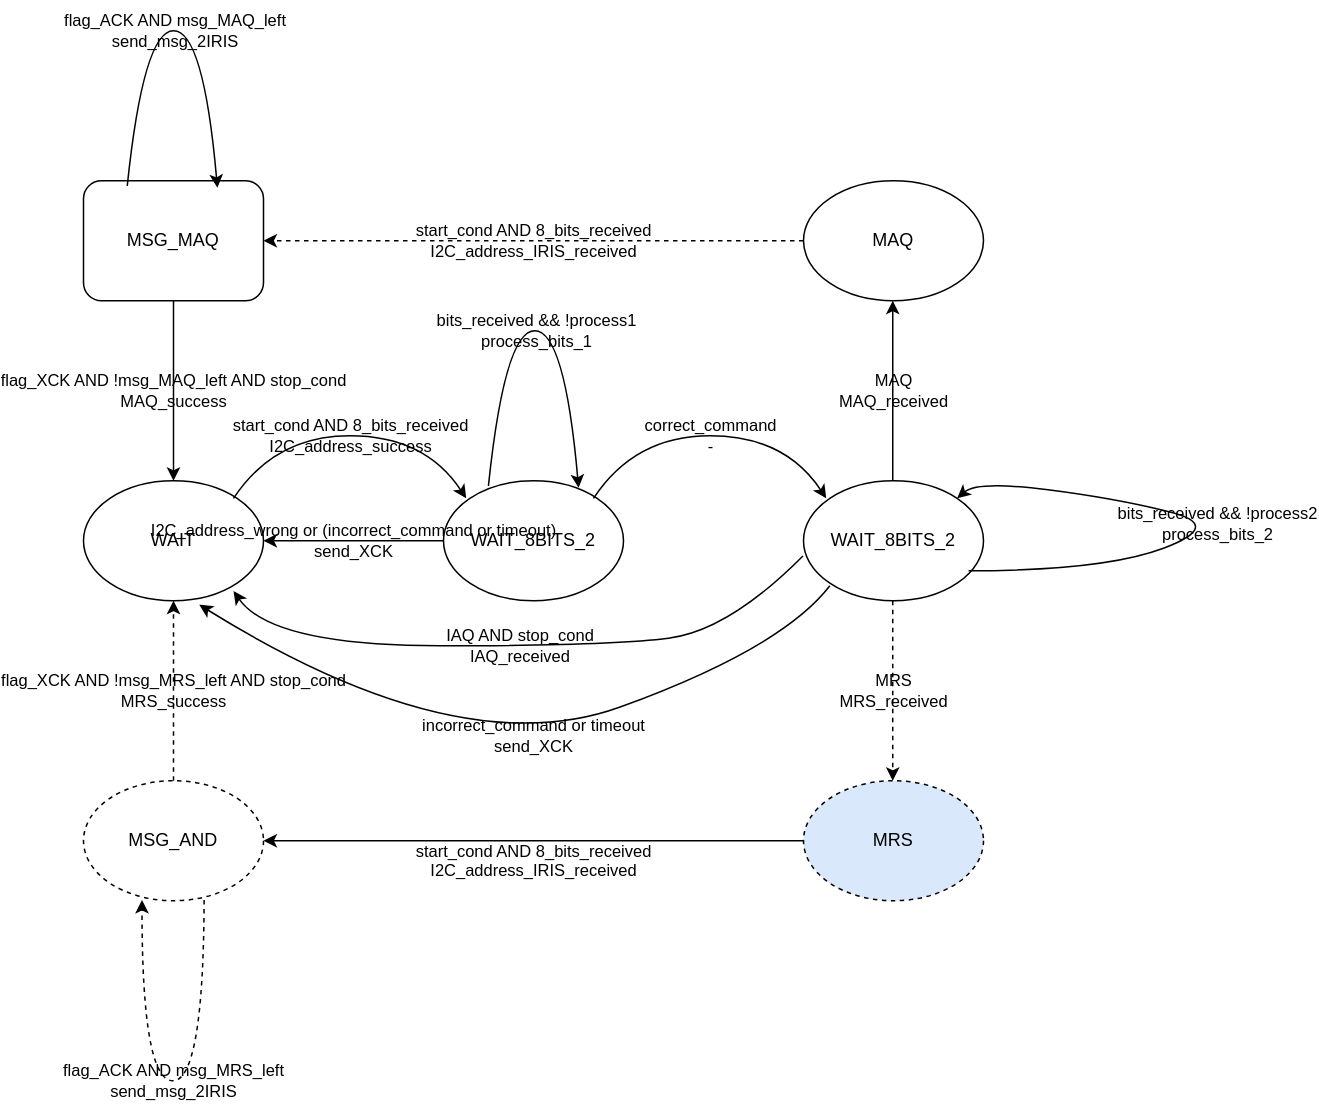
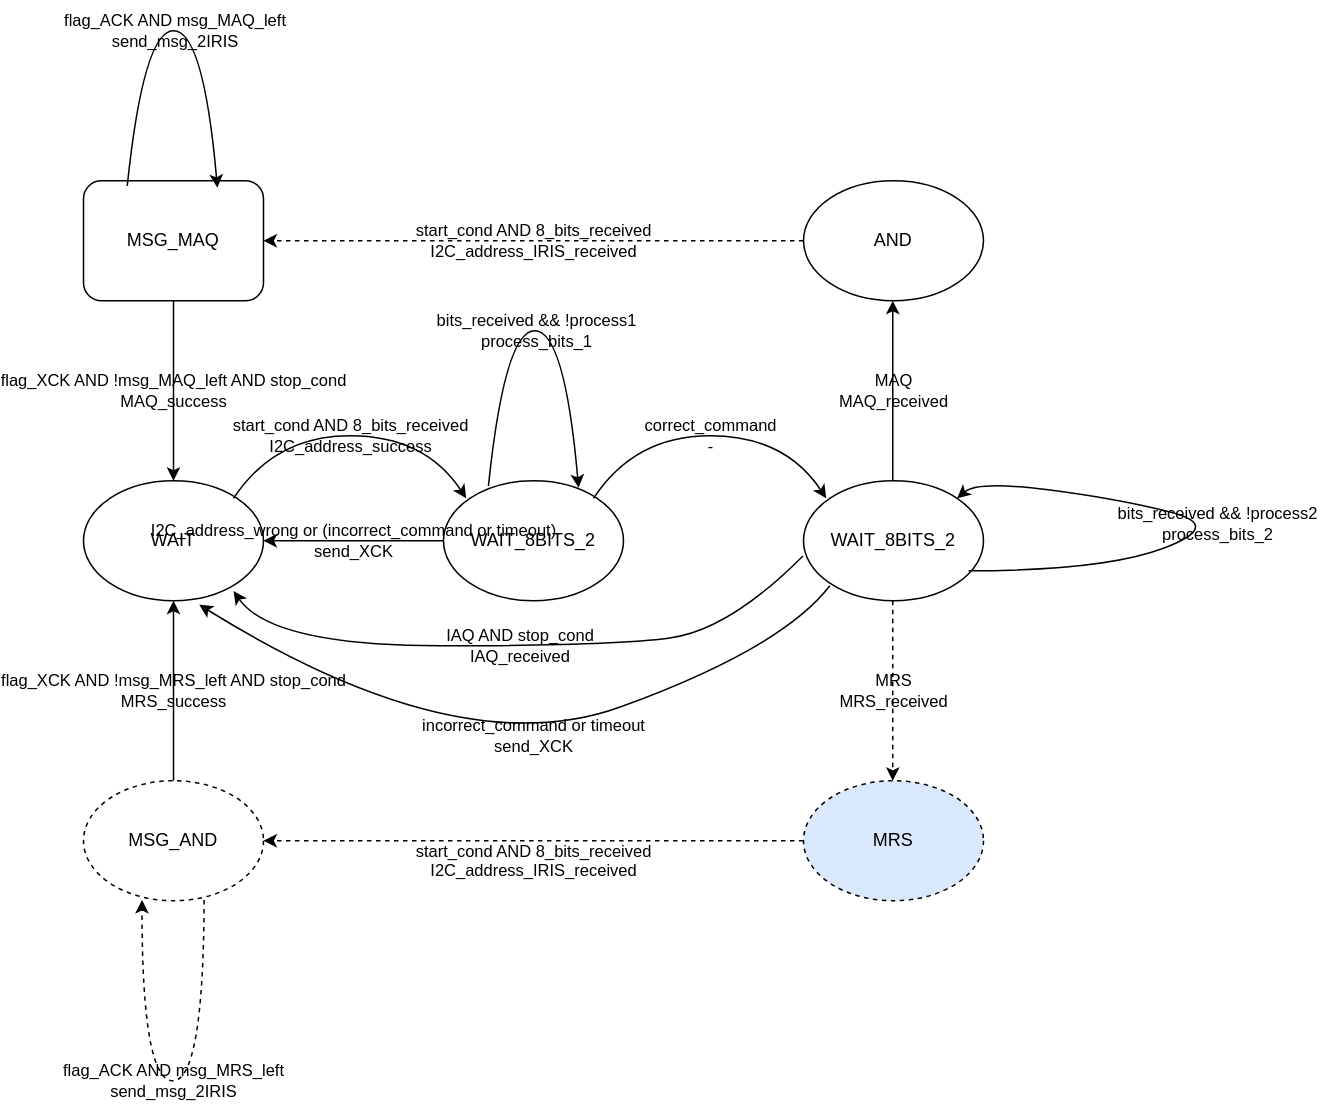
node "MAQ": label "MAQ" -> "AND"
edge "MSG_AND" -> "WAIT": style dashed -> solid
edge "MRS" -> "MSG_AND": style solid -> dashed
